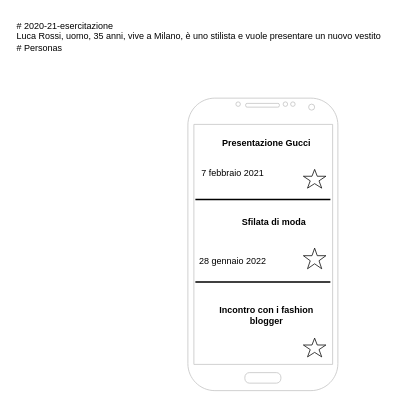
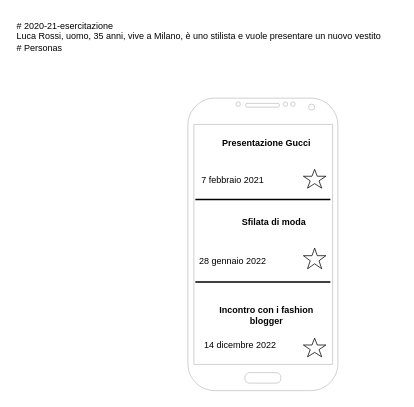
node "7 febbraio 2021": moved (233, 173) -> (233, 180)
node "14 dicembre 2022": added
